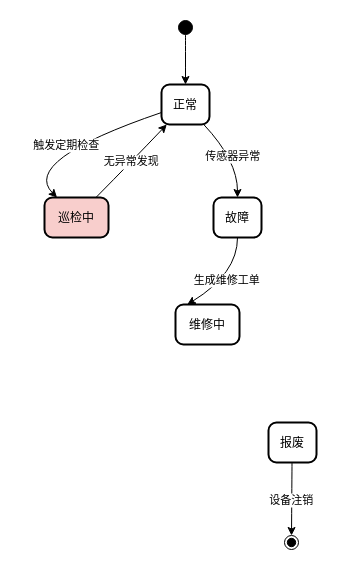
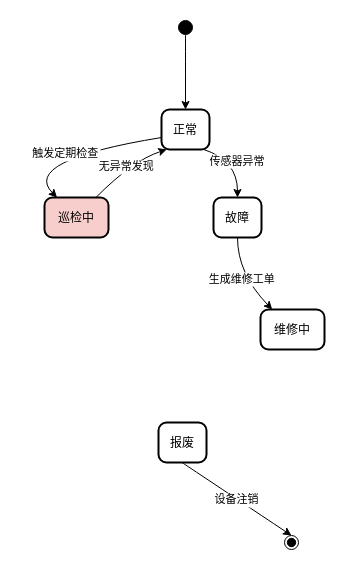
node "正常": moved (186, 105) -> (186, 130)
node "维修中": moved (208, 325) -> (293, 330)
node "报废": moved (293, 443) -> (183, 443)
